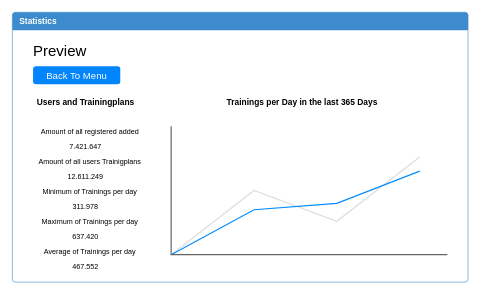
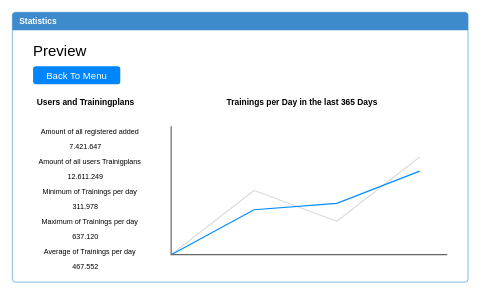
node "637.420": label "637.420" -> "637.120"
